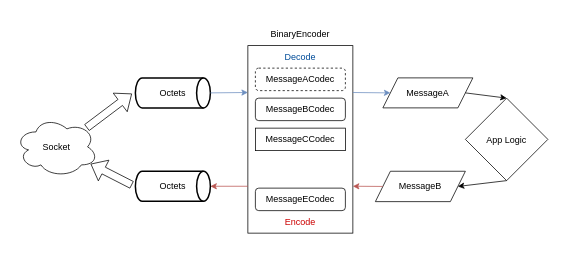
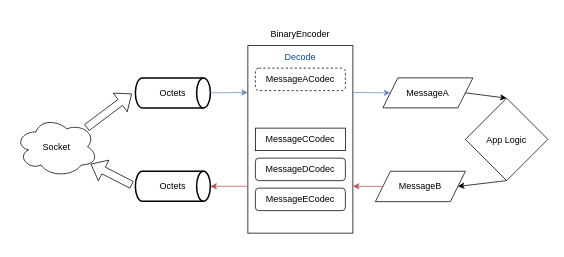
node "MessageBCodec": removed
node "MessageDCodec": added
node "Encode": removed
